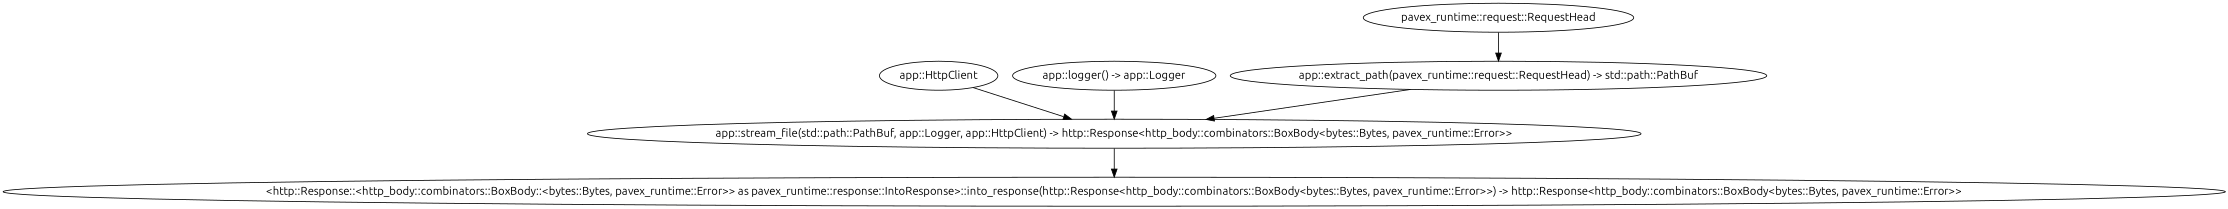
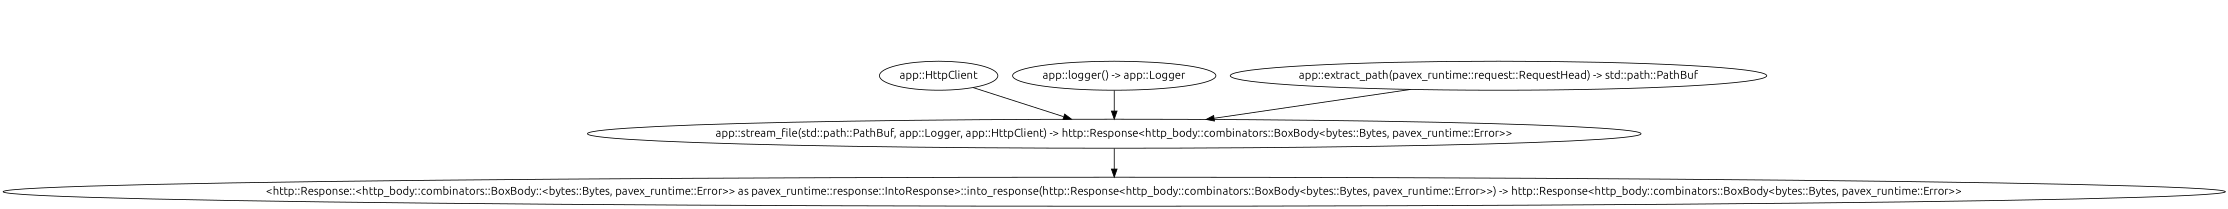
node "pavex_runtime::request::RequestHead": removed
